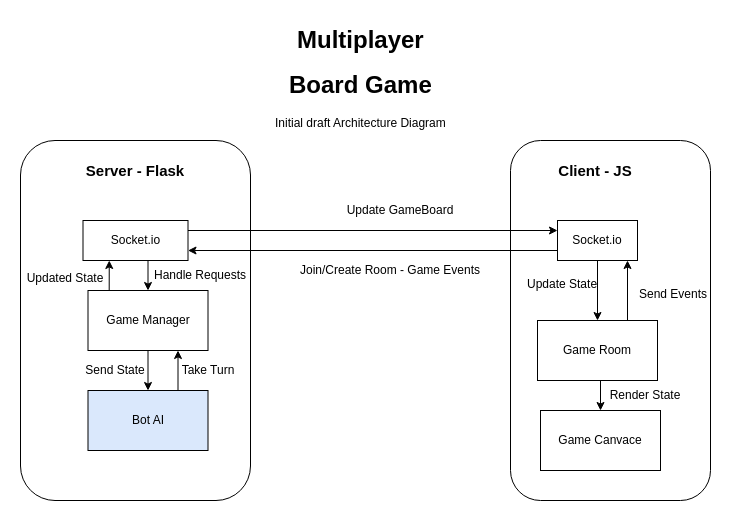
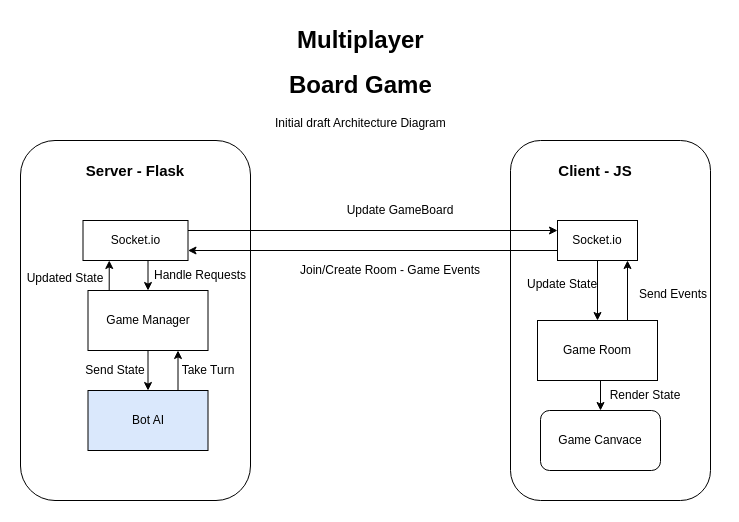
node "Game Canvace": shape rectangle -> rounded rectangle
